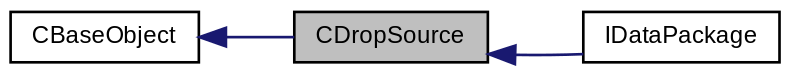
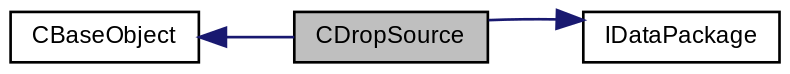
edge "IDataPackage" -> "CDropSource": reversed
